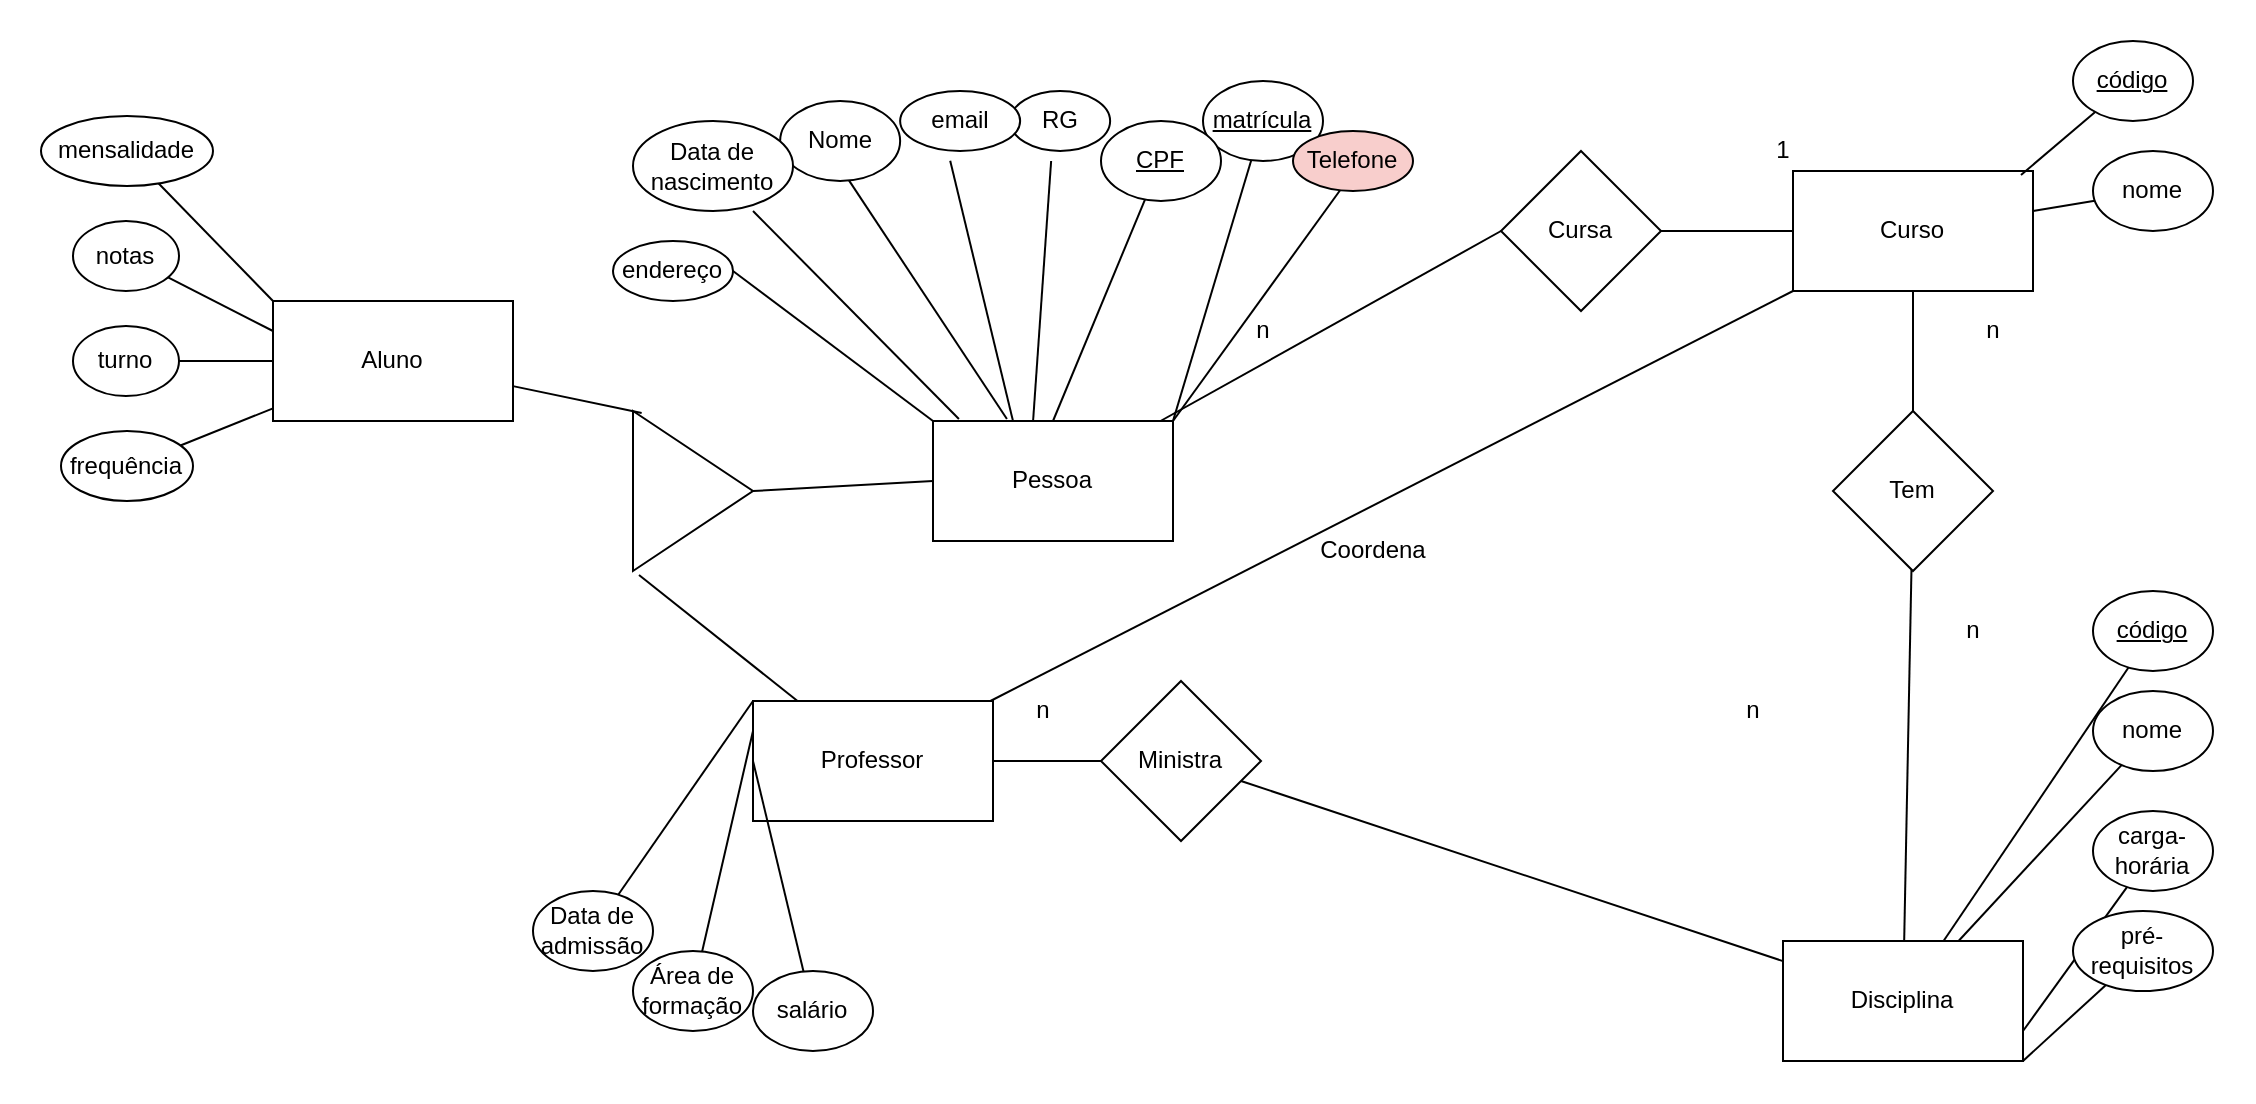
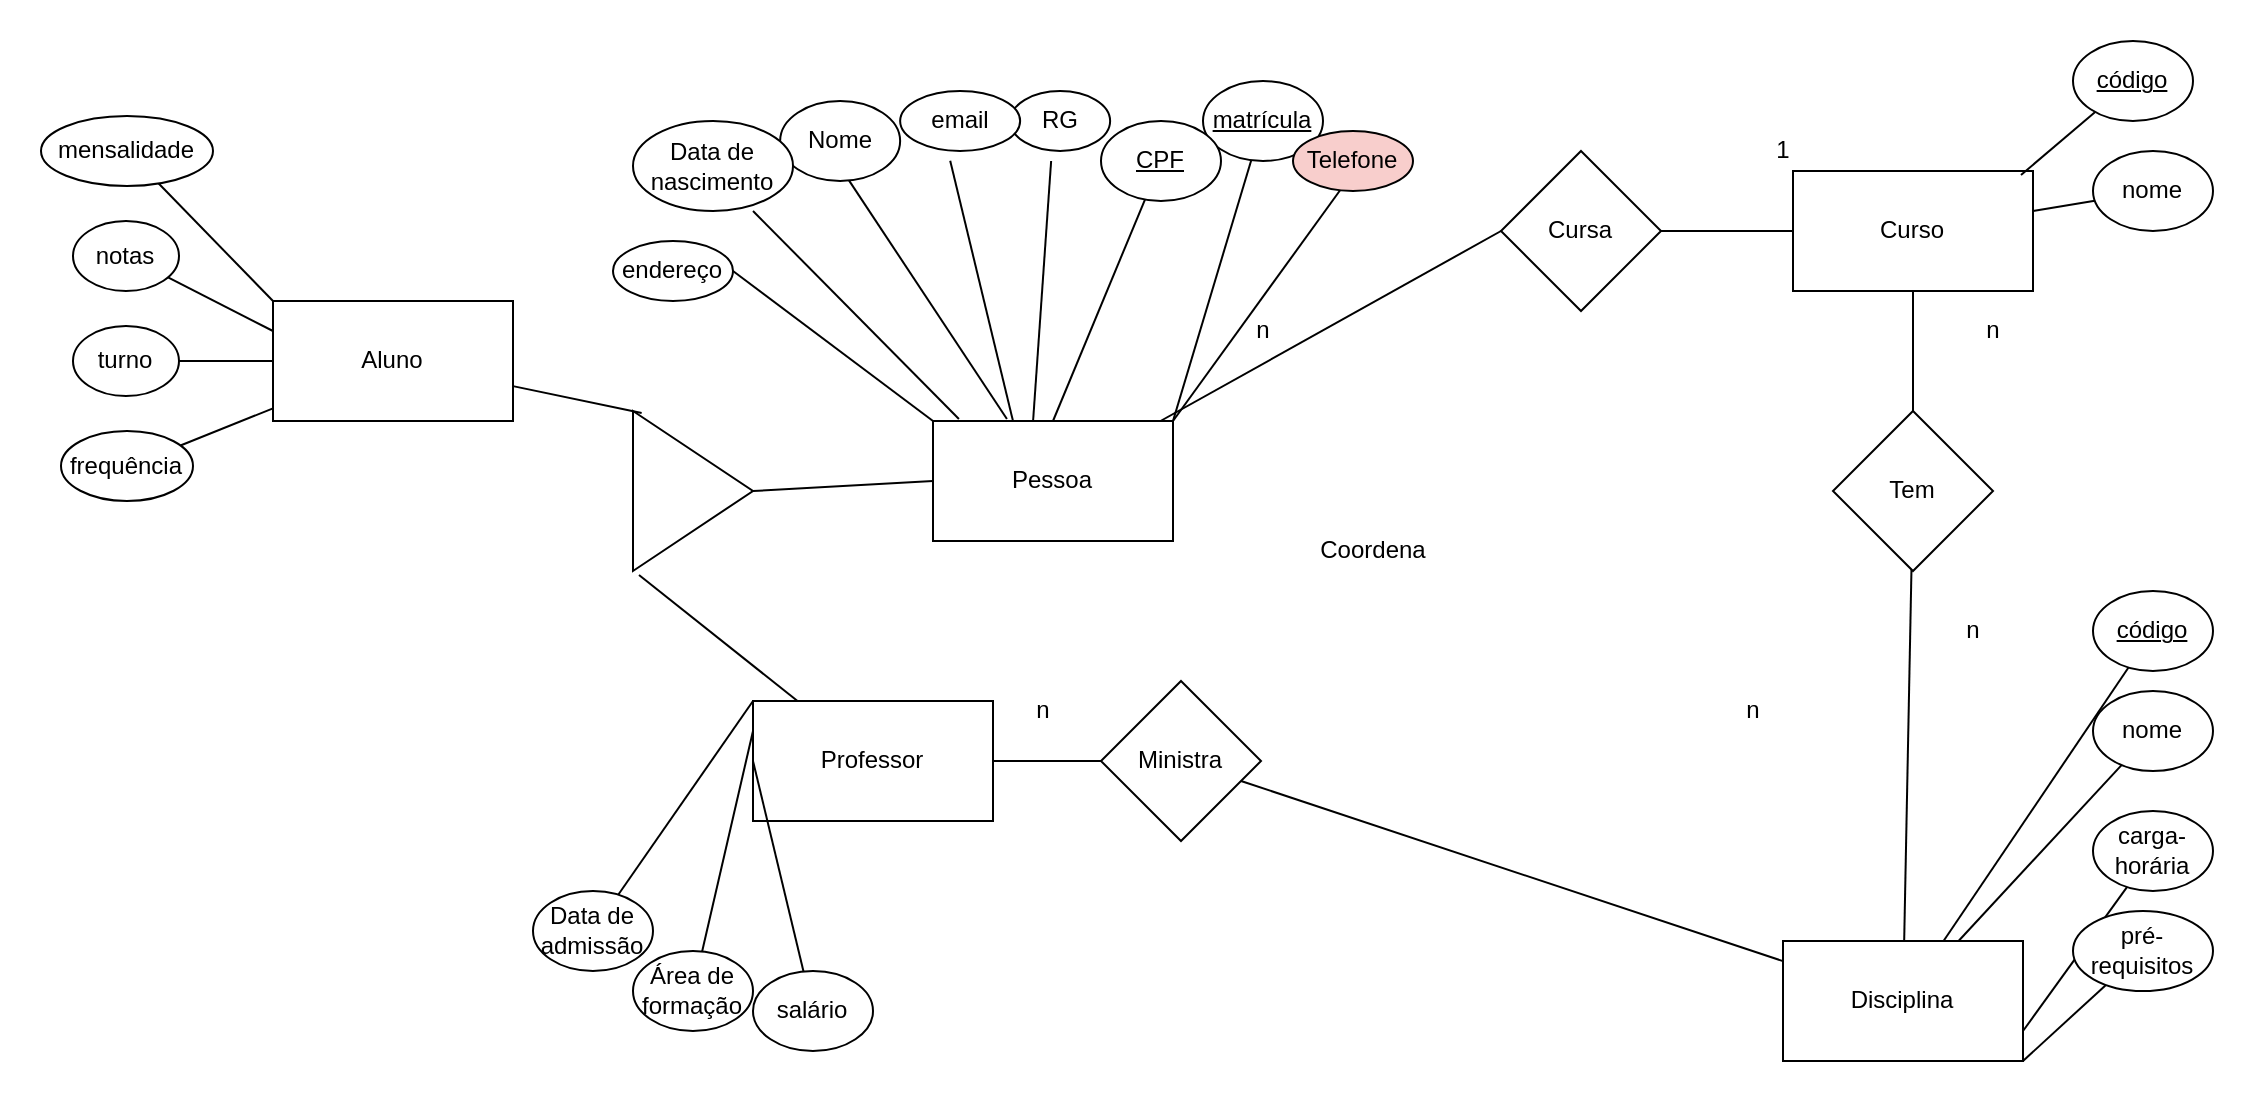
edge "Curso" -- "Professor": removed
